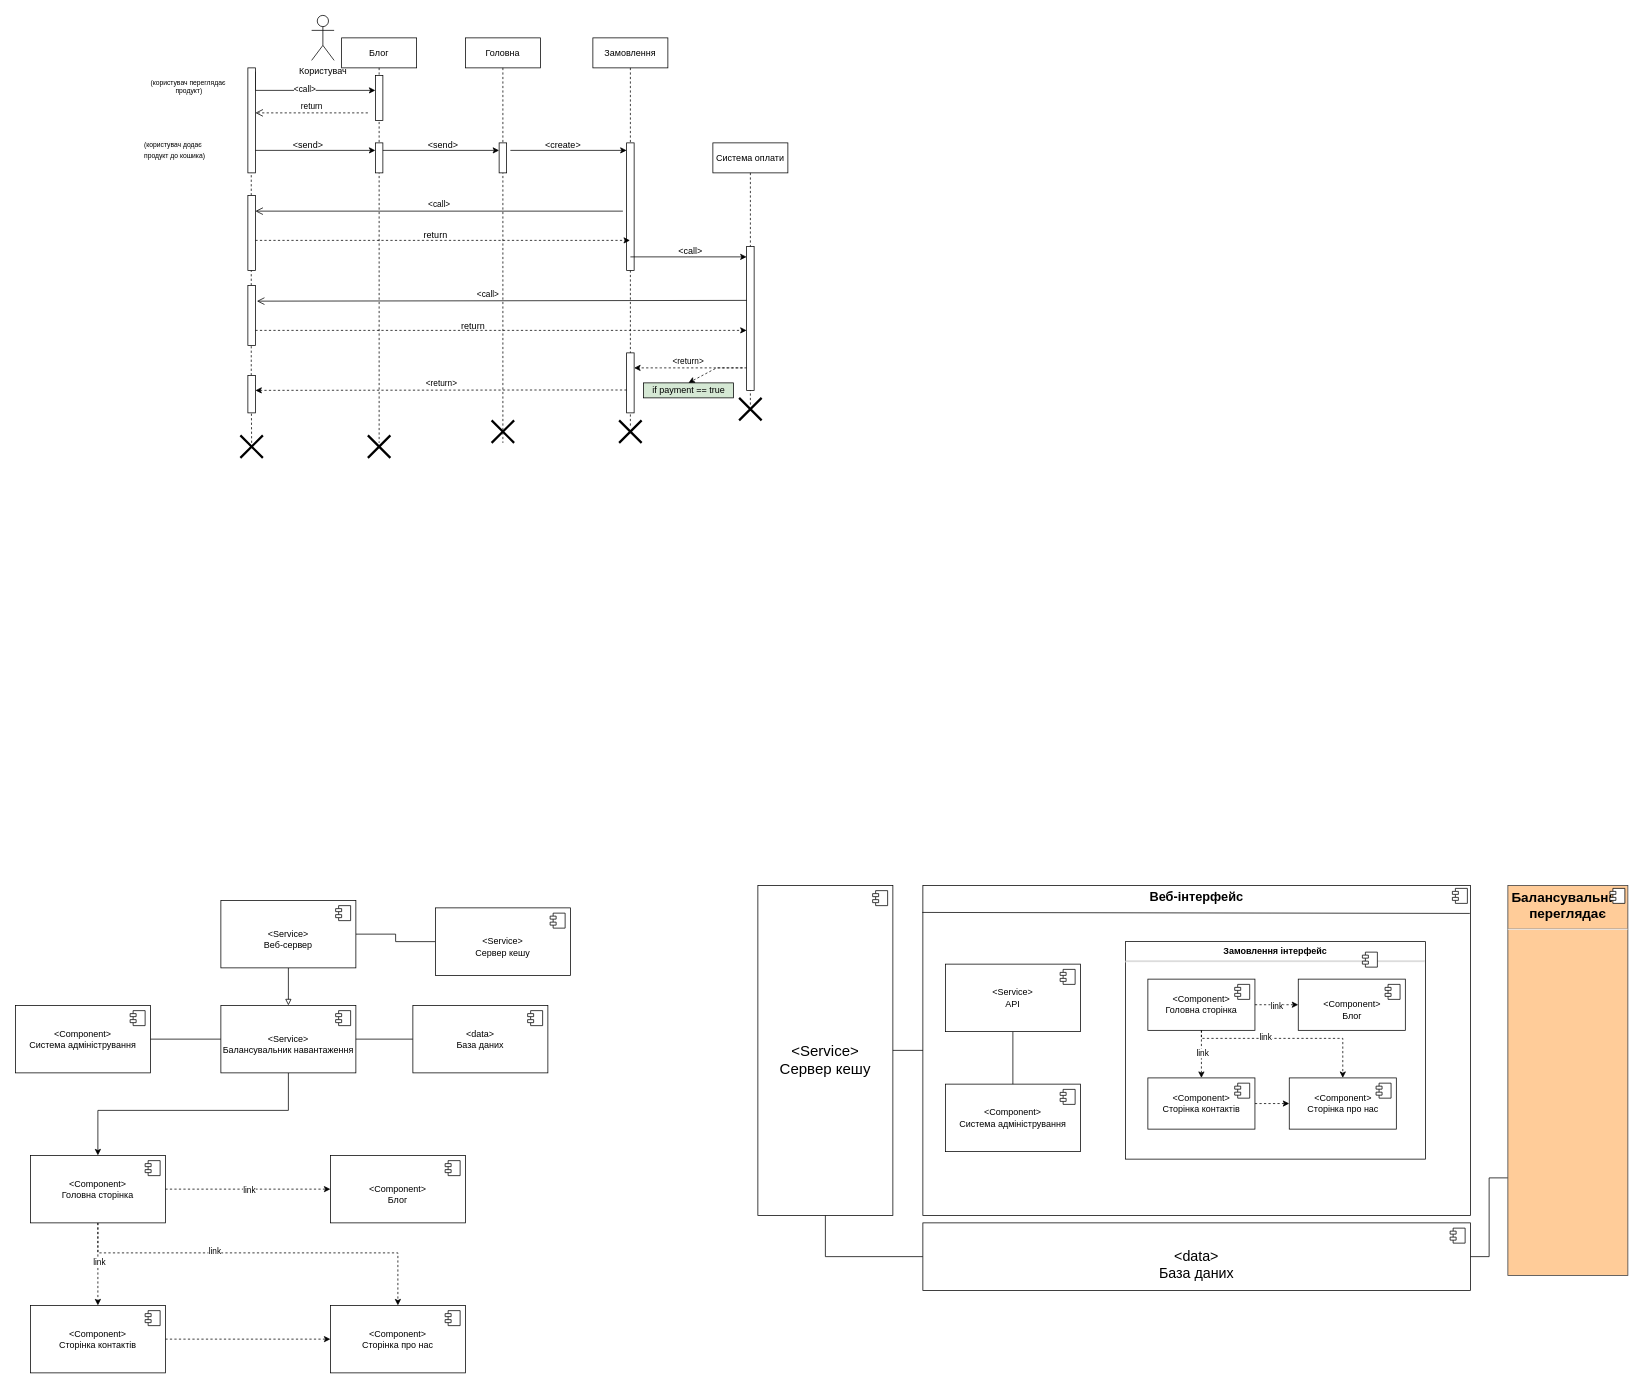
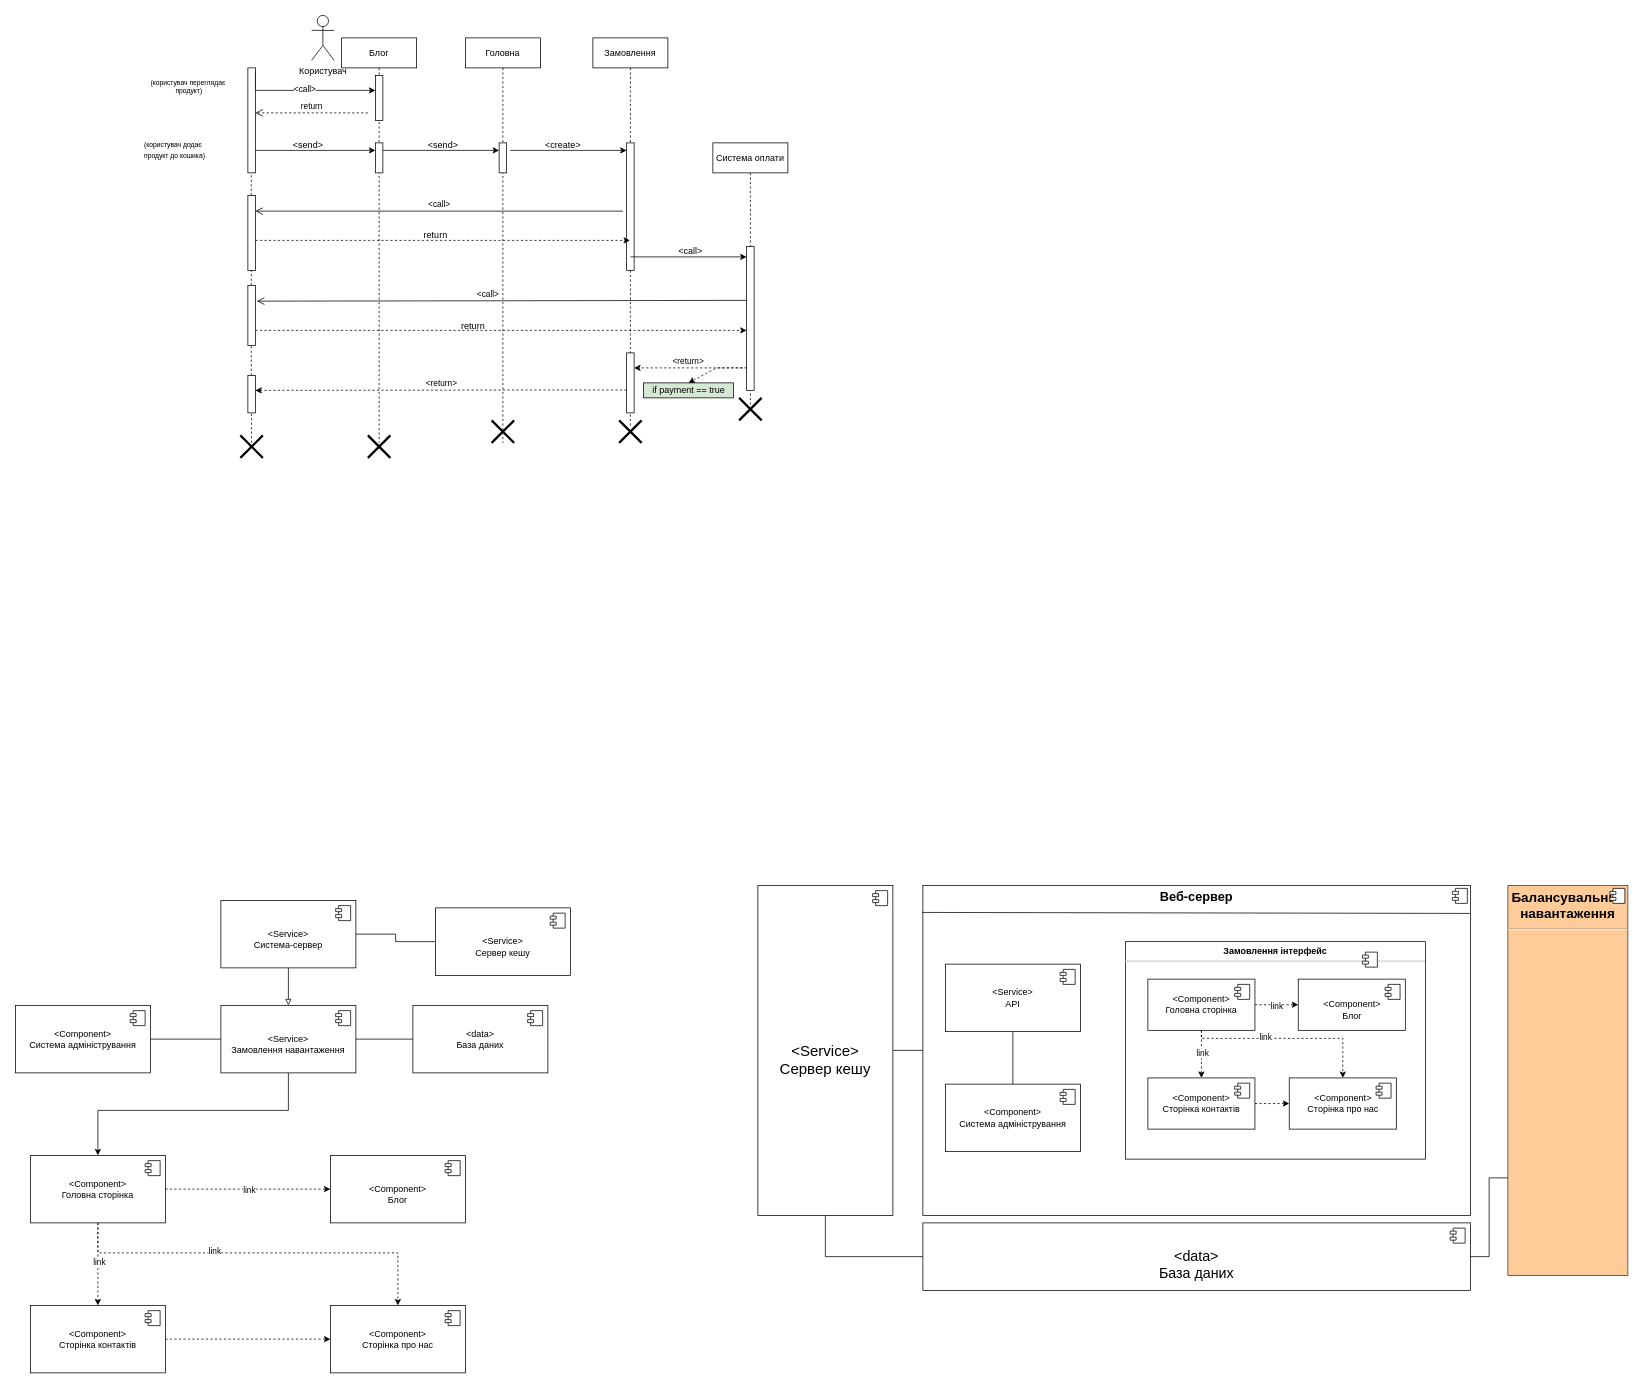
node "Веб-інтерфейс": label "Веб-інтерфейс" -> "Веб-сервер"
node "Балансувальник переглядає": label "Балансувальник переглядає" -> "Балансувальник навантаження"
node "<Service>Веб-сервер": label "<Service>Веб-сервер" -> "<Service>Система-сервер"
node "<Service> Балансувальник навантаження": label "<Service> Балансувальник навантаження" -> "<Service> Замовлення навантаження"
